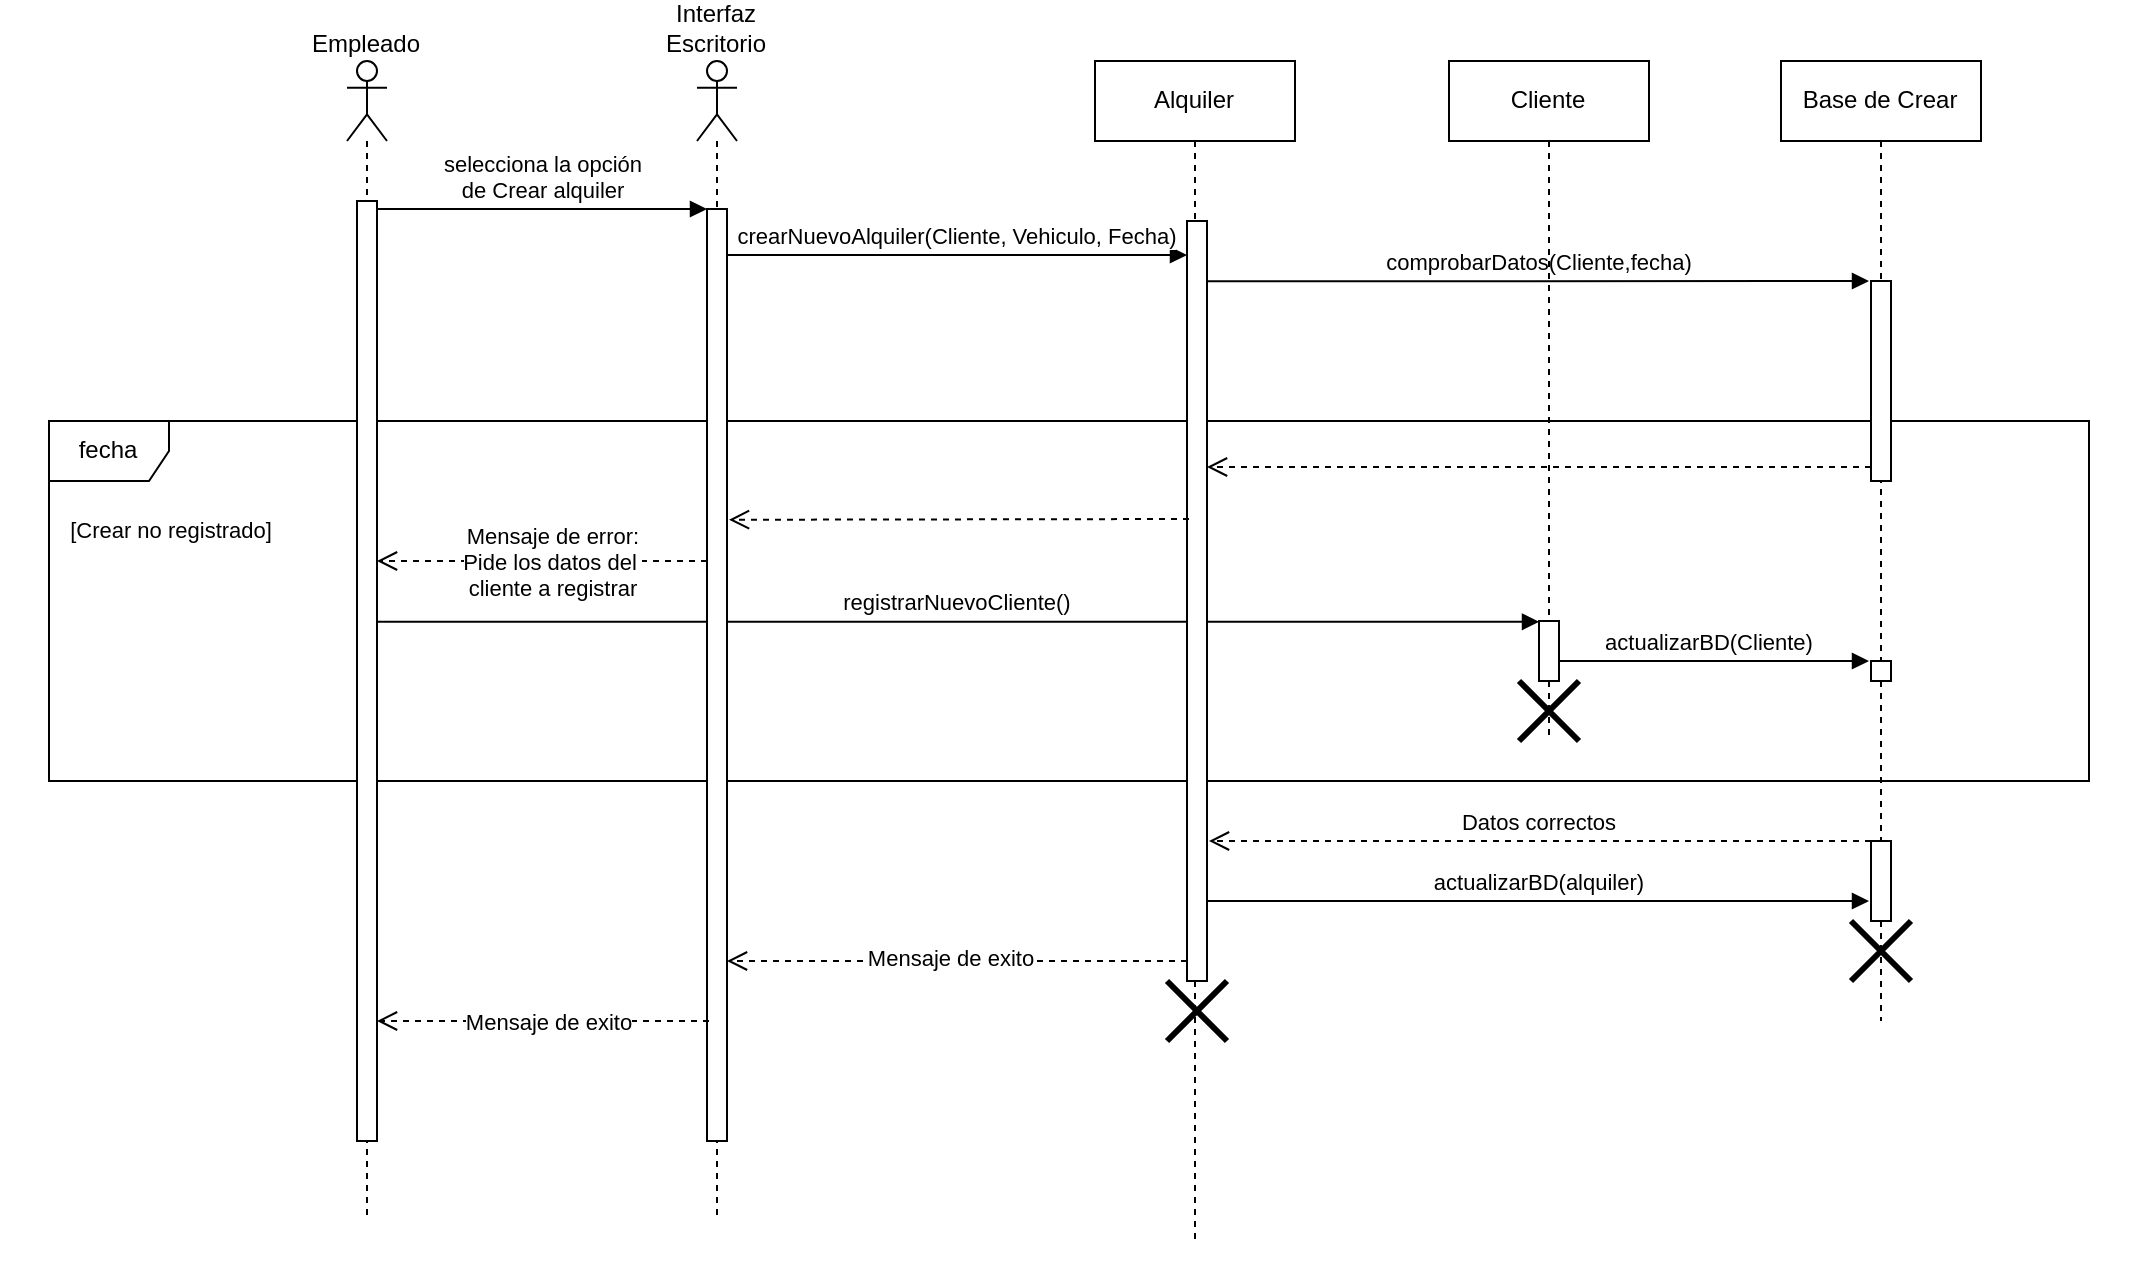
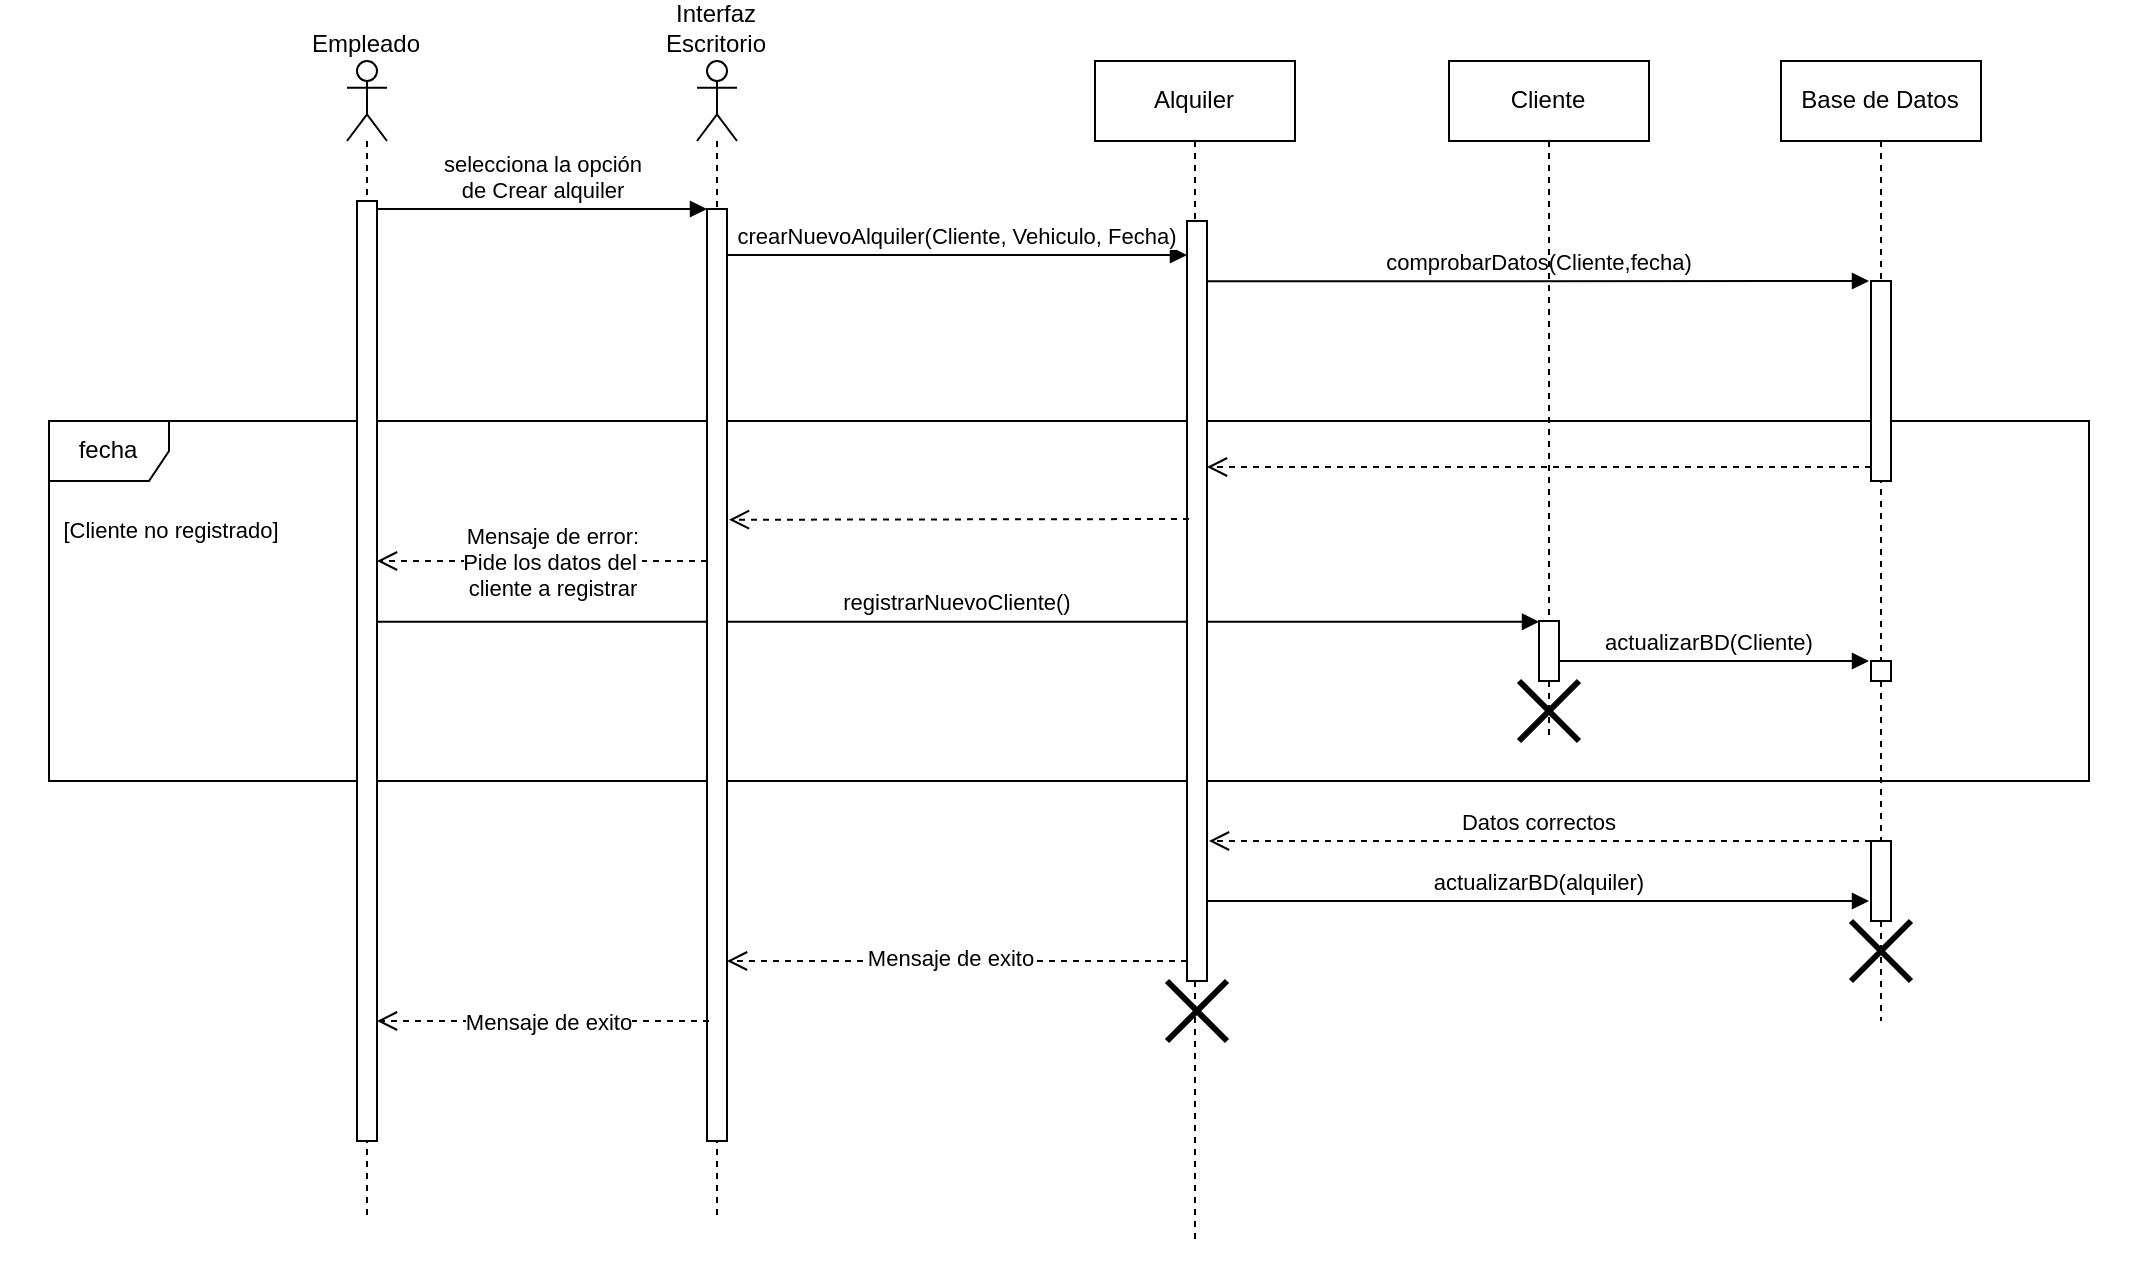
node "Base de Crear": label "Base de Crear" -> "Base de Datos"
node "[Crear no registrado]": label "[Crear no registrado]" -> "[Cliente no registrado]"
